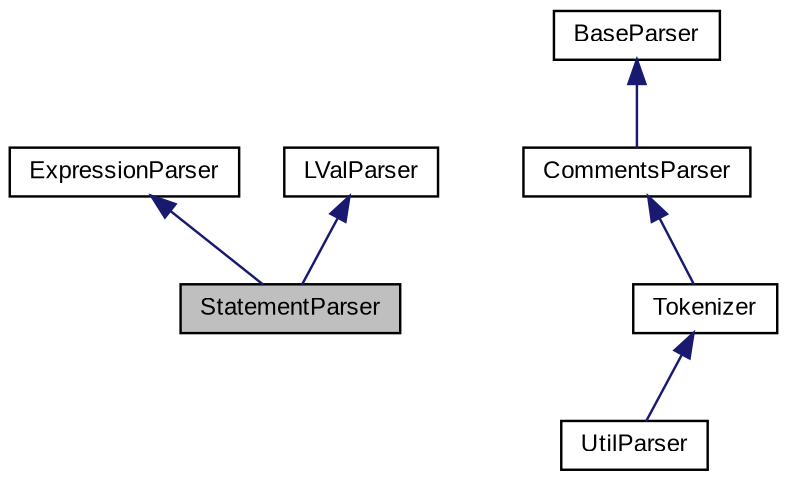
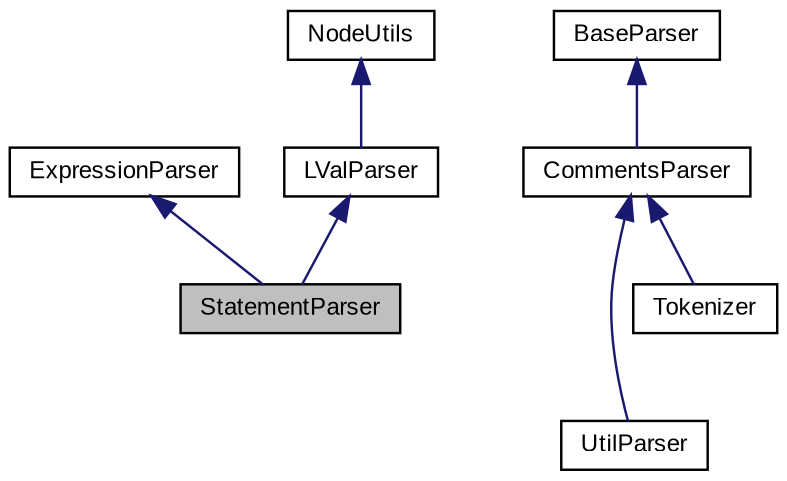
node "NodeUtils": added
edge "UtilParser" -> "Tokenizer": now "UtilParser" -> "CommentsParser"
